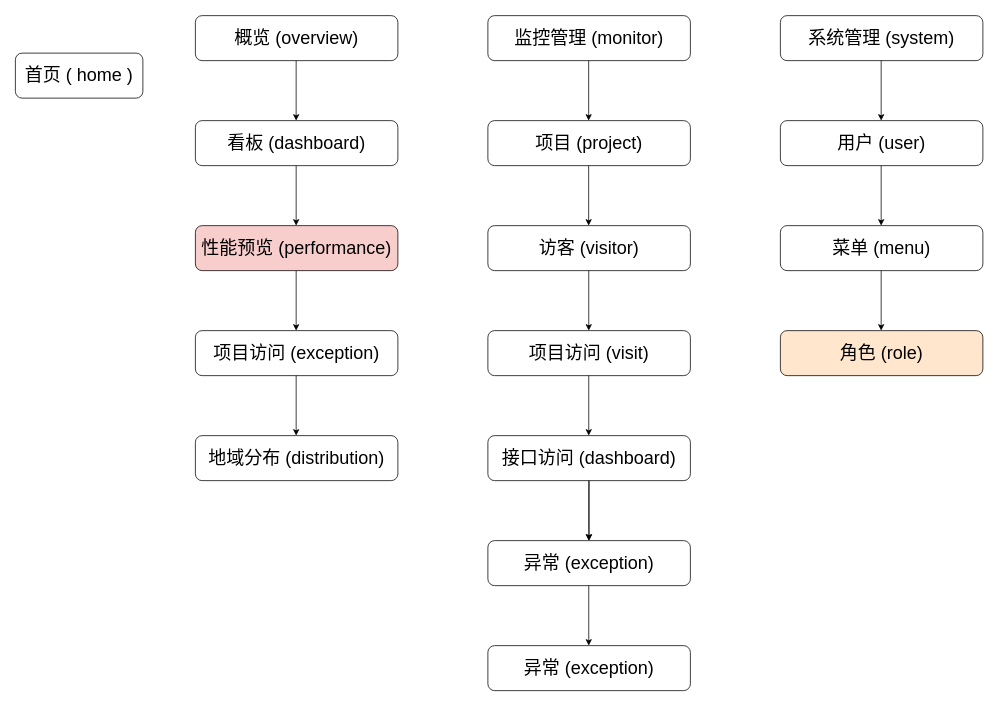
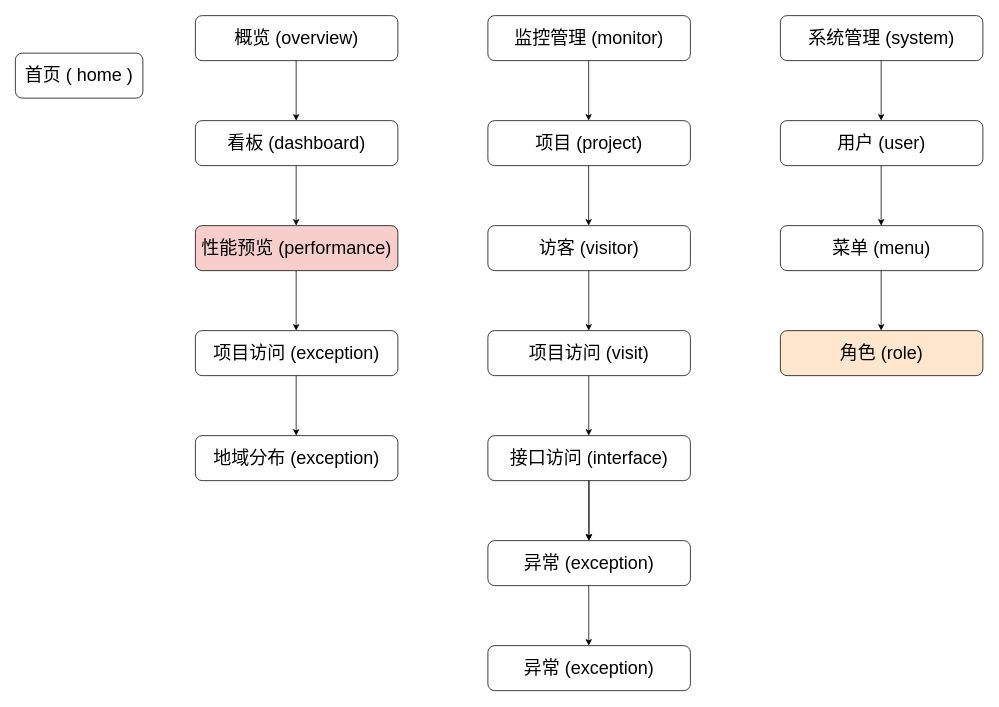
node "地域分布 (distribution)": label "地域分布 (distribution)" -> "地域分布 (exception)"
node "接口访问 (dashboard)": label "接口访问 (dashboard)" -> "接口访问 (interface)"
